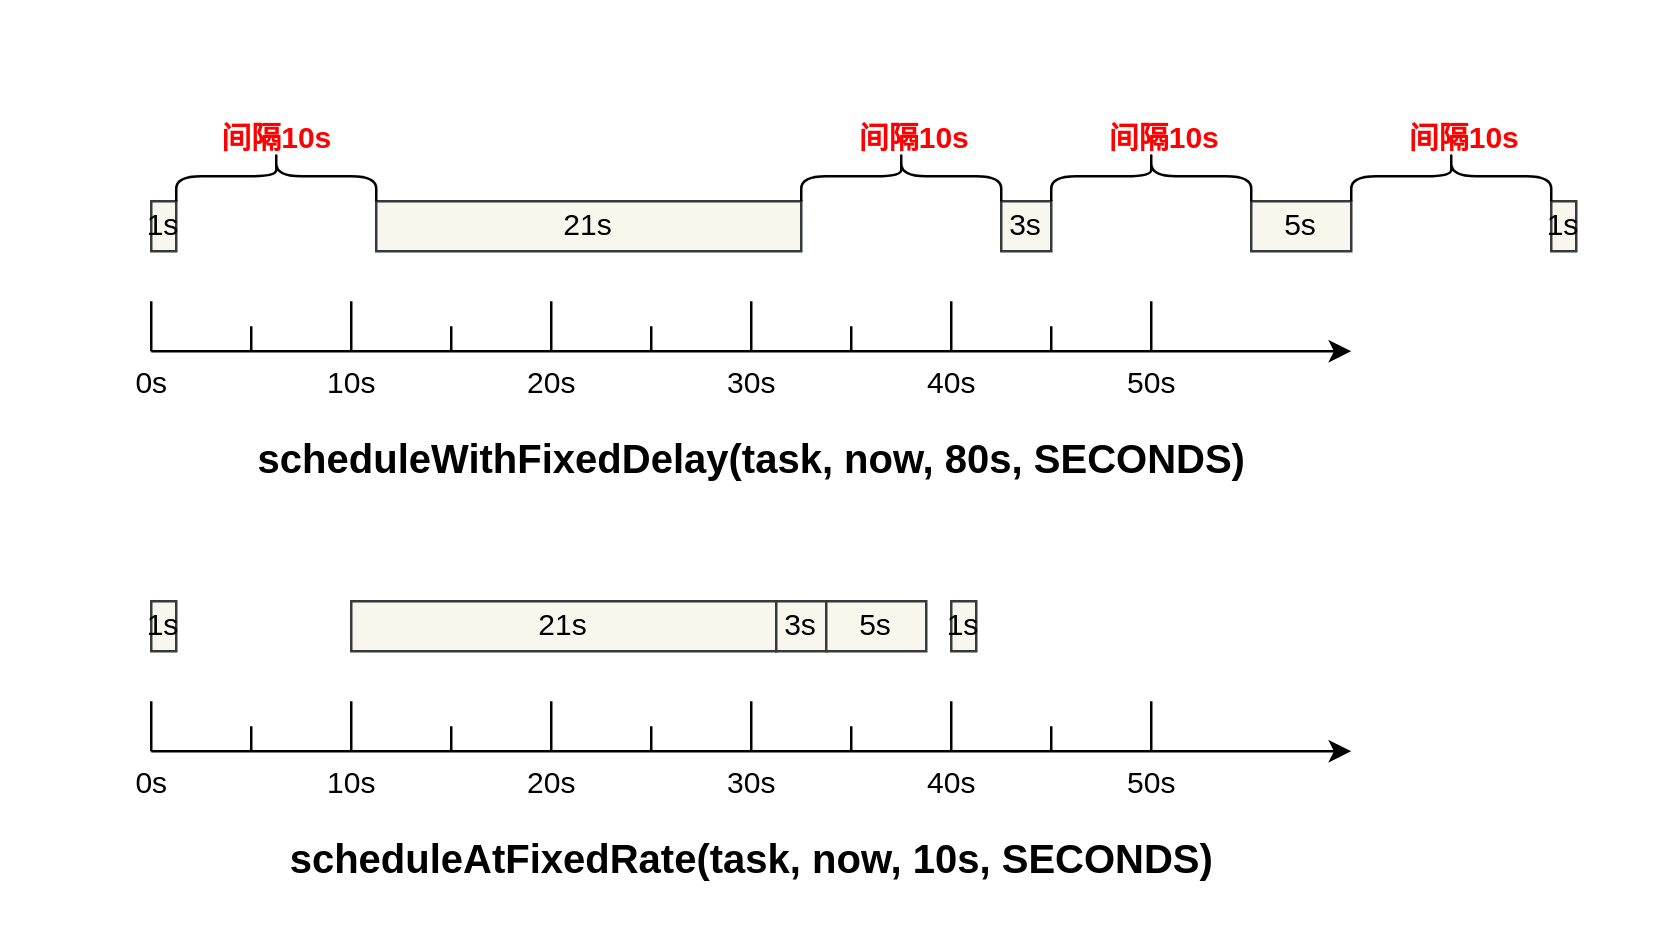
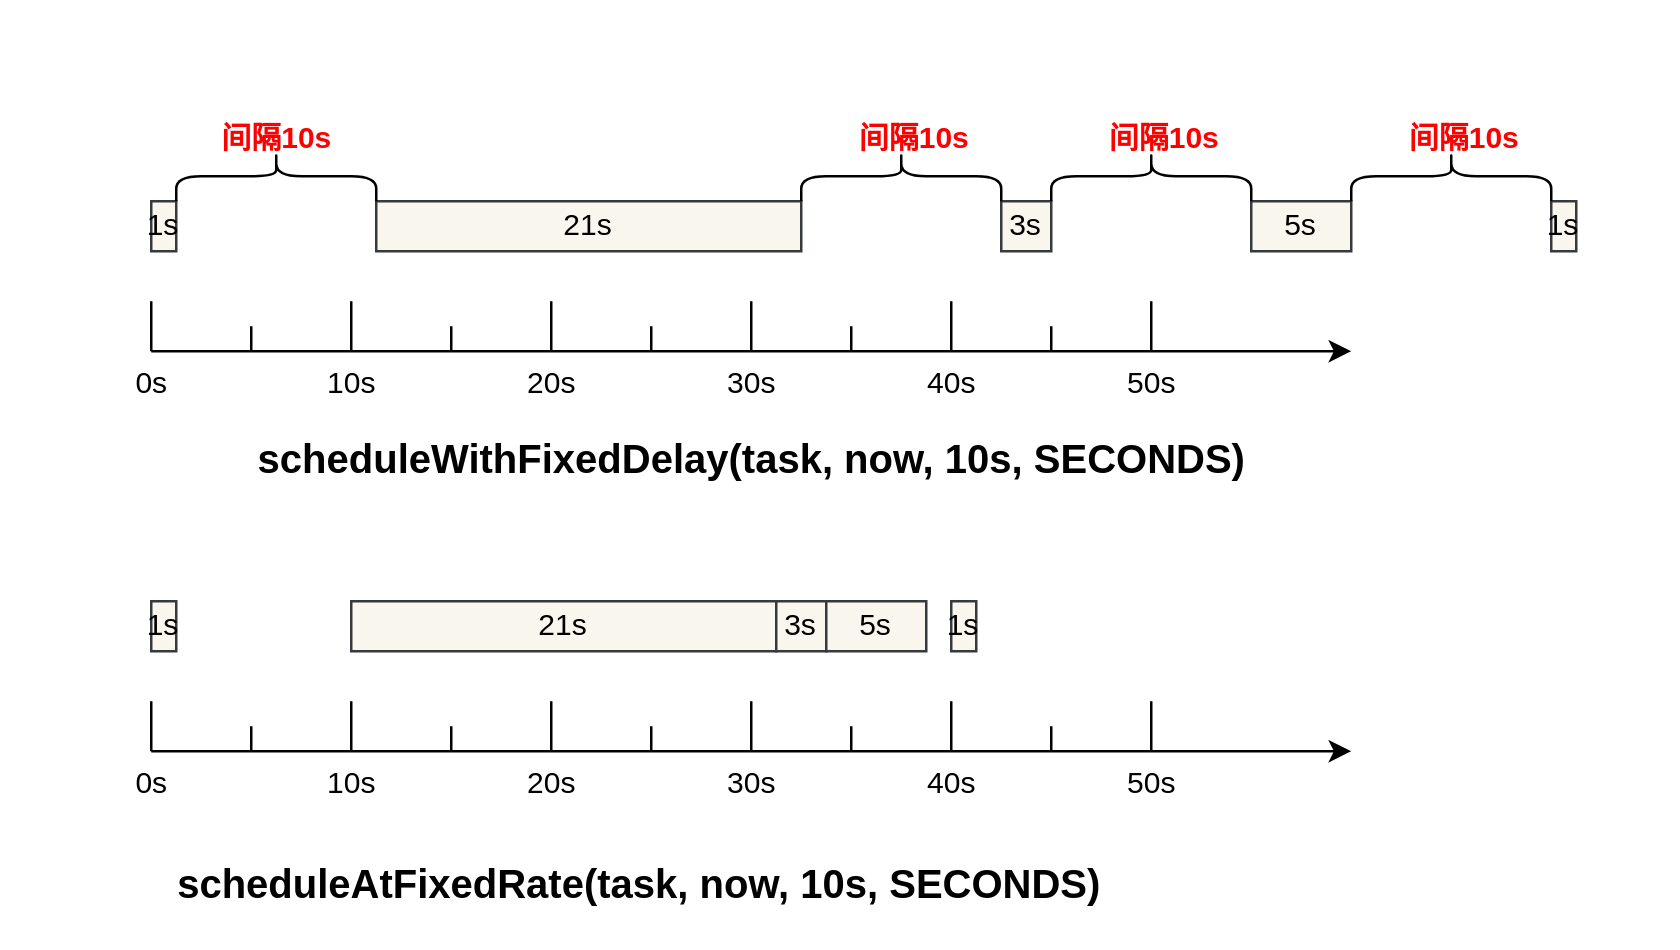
node "scheduleWithFixedDelay(task, now, 80s, SECONDS)": label "scheduleWithFixedDelay(task, now, 80s, SECONDS)" -> "scheduleWithFixedDelay(task, now, 10s, SECONDS)"
node "scheduleAtFixedRate(task, now, 10s, SECONDS)": moved (751, 859) -> (639, 884)
